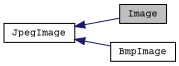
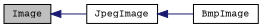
edge "Image" -> "JpegImage": reversed
